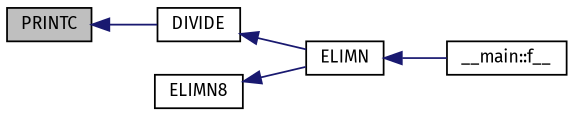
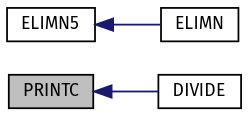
edge "ELIMN" -> "DIVIDE": removed
node "__main::f__": removed
node "ELIMN8": label "ELIMN8" -> "ELIMN5"
